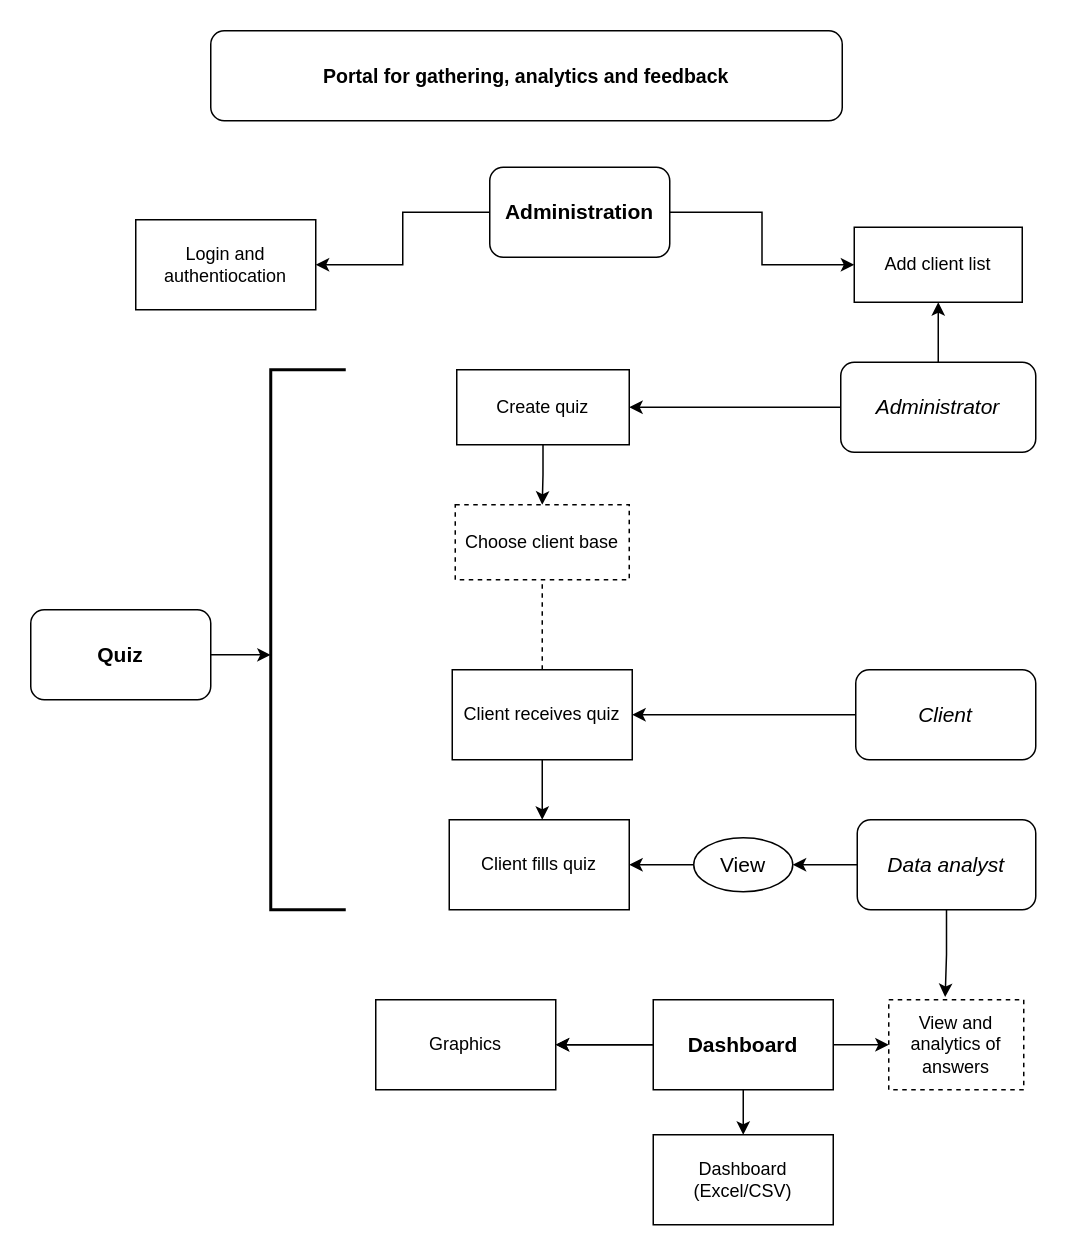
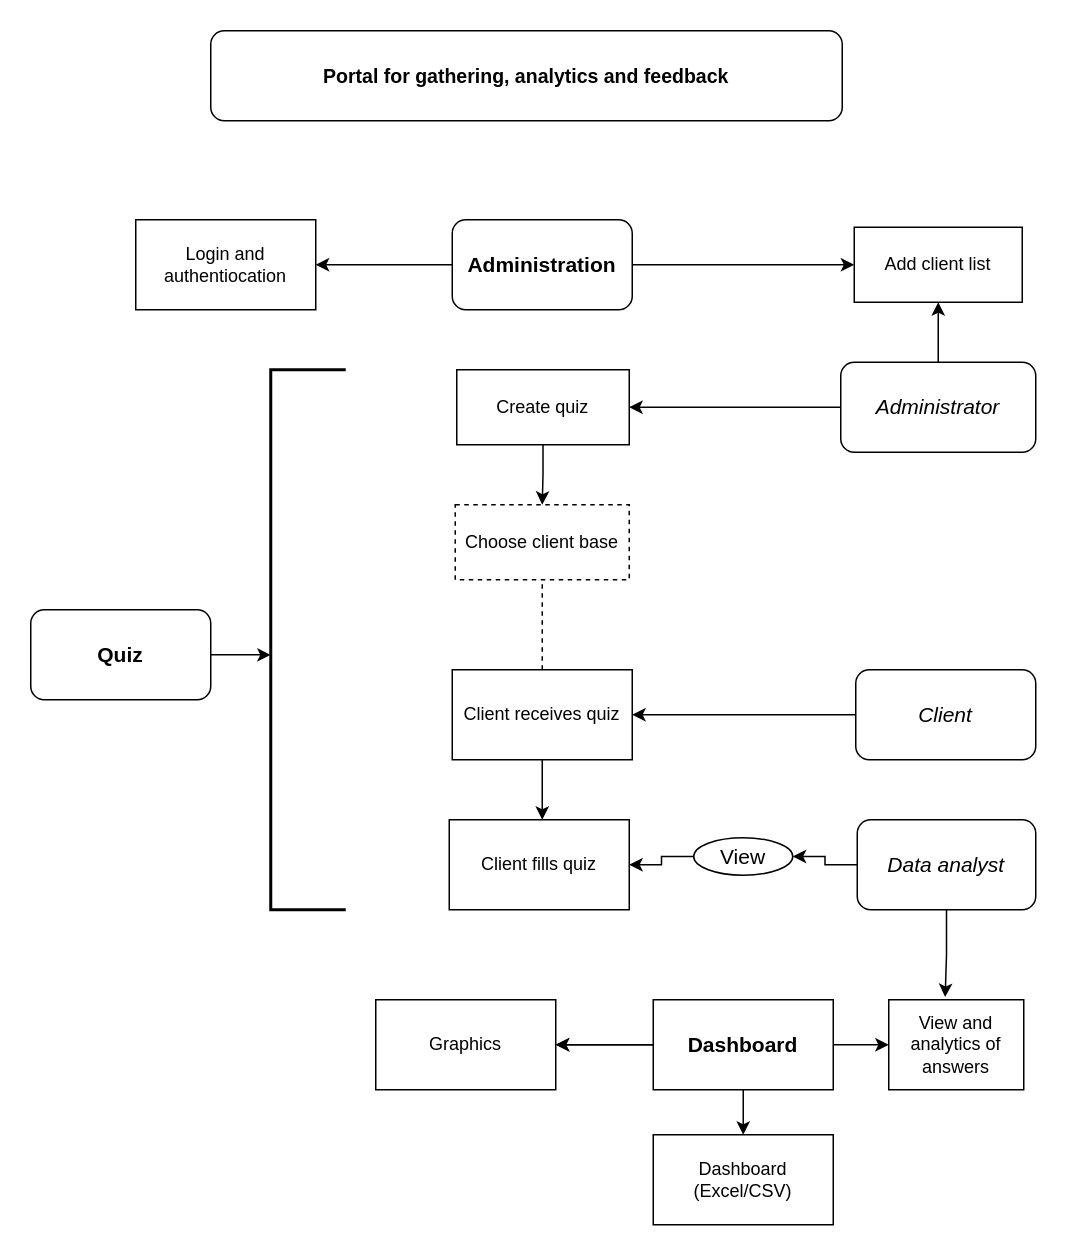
node "Administration": moved (580, 212) -> (542, 265)
node "View": size 99x54 -> 99x38
node "View and analytics of answers": style dashed -> solid
